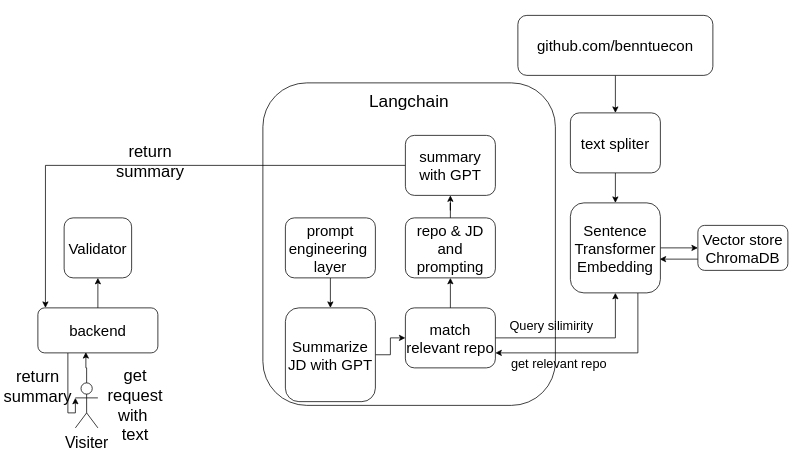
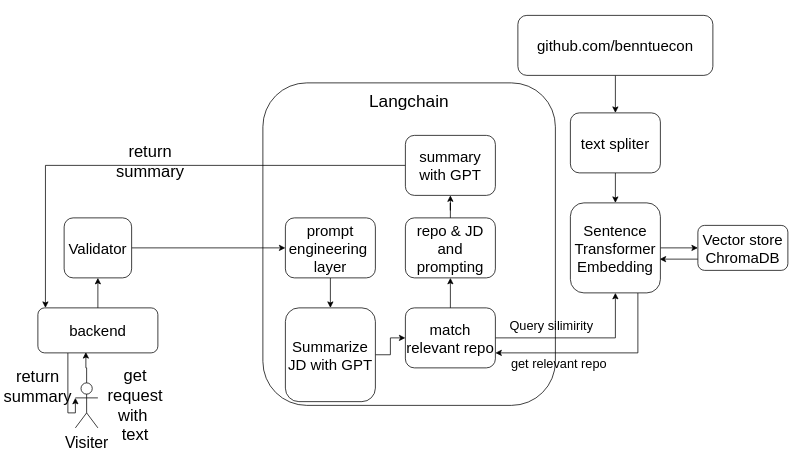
edge "Validator" -> "prompt engineering layer": added
